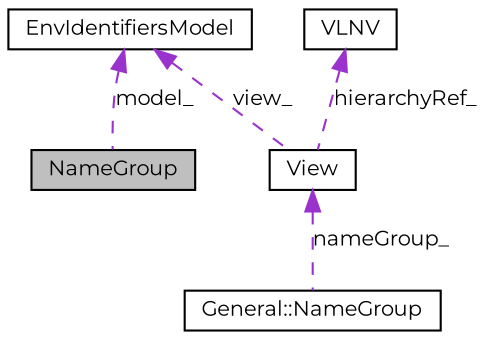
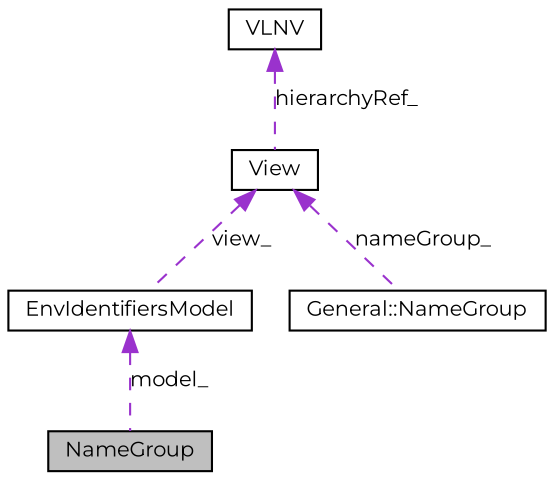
edge "View" -> "EnvIdentifiersModel": reversed
